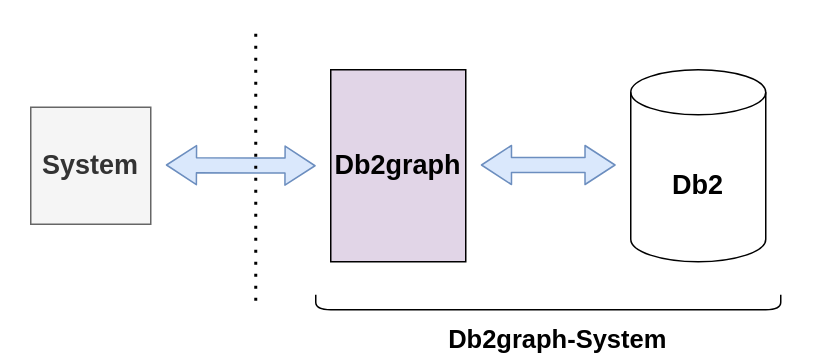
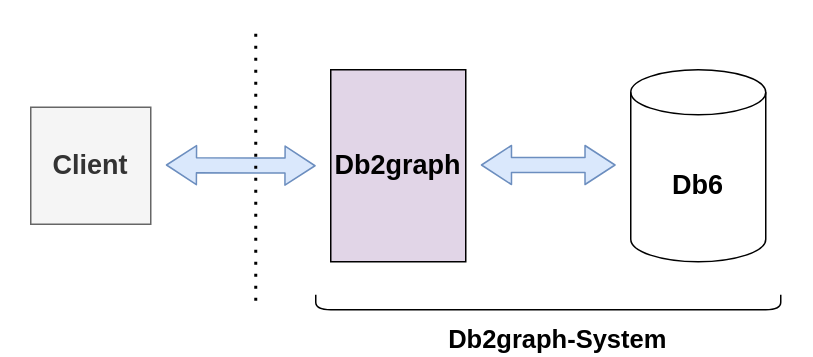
node "System": label "System" -> "Client"
node "Db2": label "Db2" -> "Db6"
